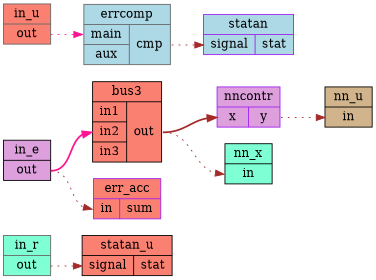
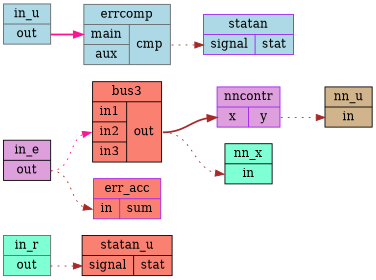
node "in_u": fillcolor salmon -> lightblue
edge "in_u" -> "errcomp": style dotted -> bold
edge "in_e" -> "bus3": style bold -> dotted
